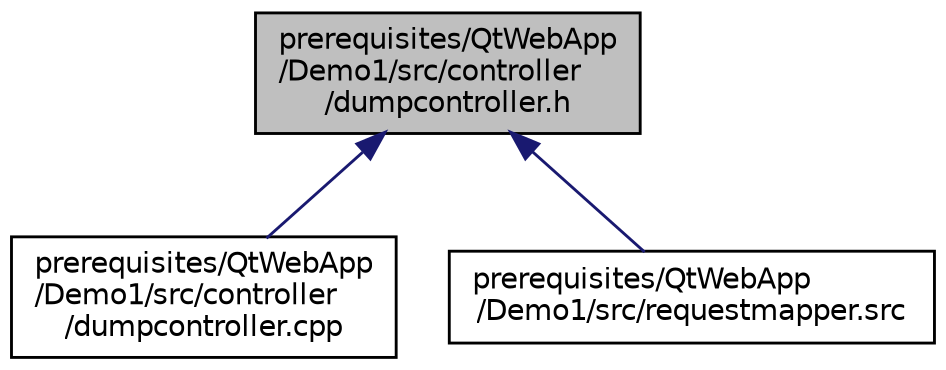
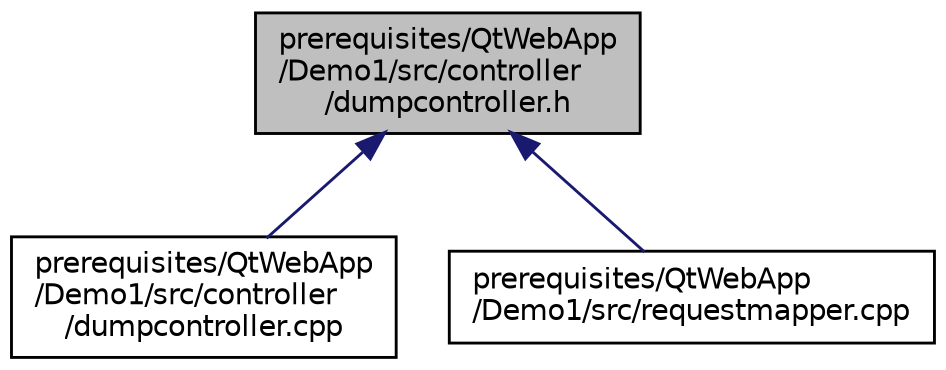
node "prerequisites/QtWebApp /Demo1/src/requestmapper.src": label "prerequisites/QtWebApp /Demo1/src/requestmapper.src" -> "prerequisites/QtWebApp /Demo1/src/requestmapper.cpp"
